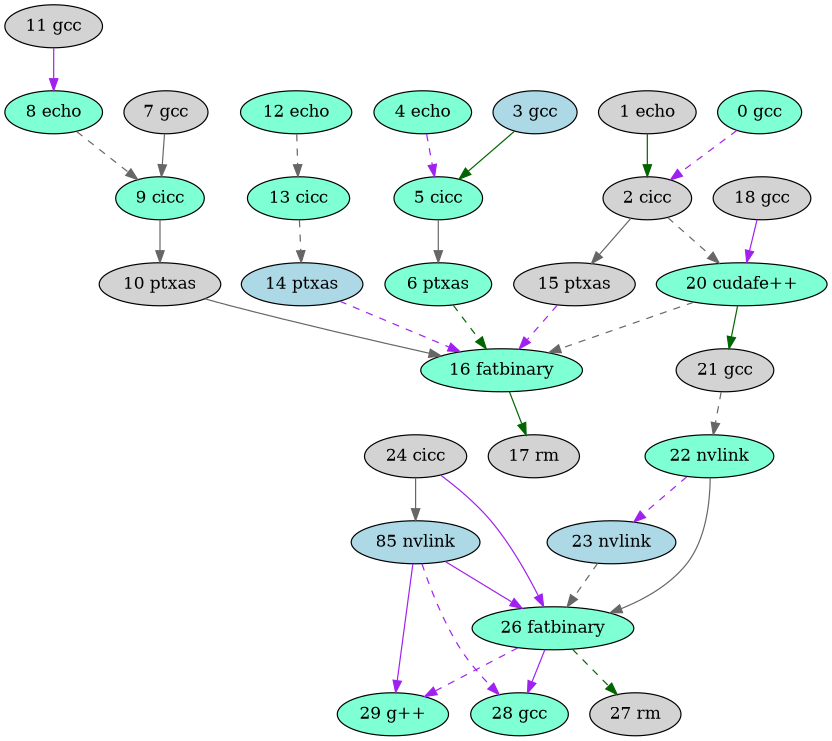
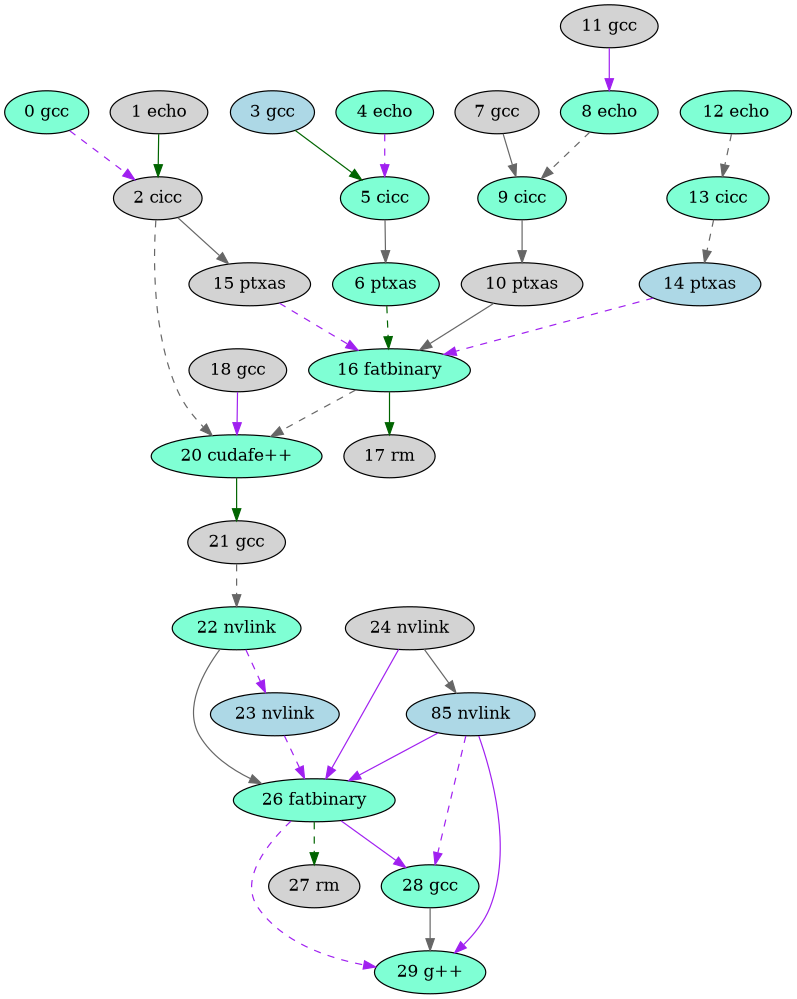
edge "20 cudafe++" -> "16 fatbinary": reversed
node "24 cicc": label "24 cicc" -> "24 nvlink"
edge "23 nvlink" -> "26 fatbinary": color gray40 -> purple
edge "28 gcc" -> "29 g++": added
